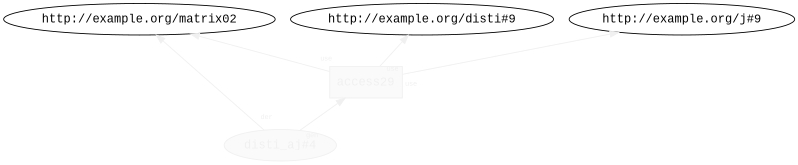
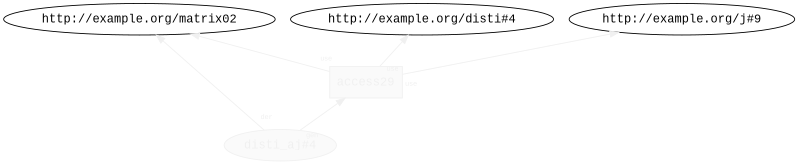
node "http://example.org/disti#9": label "http://example.org/disti#9" -> "http://example.org/disti#4"
